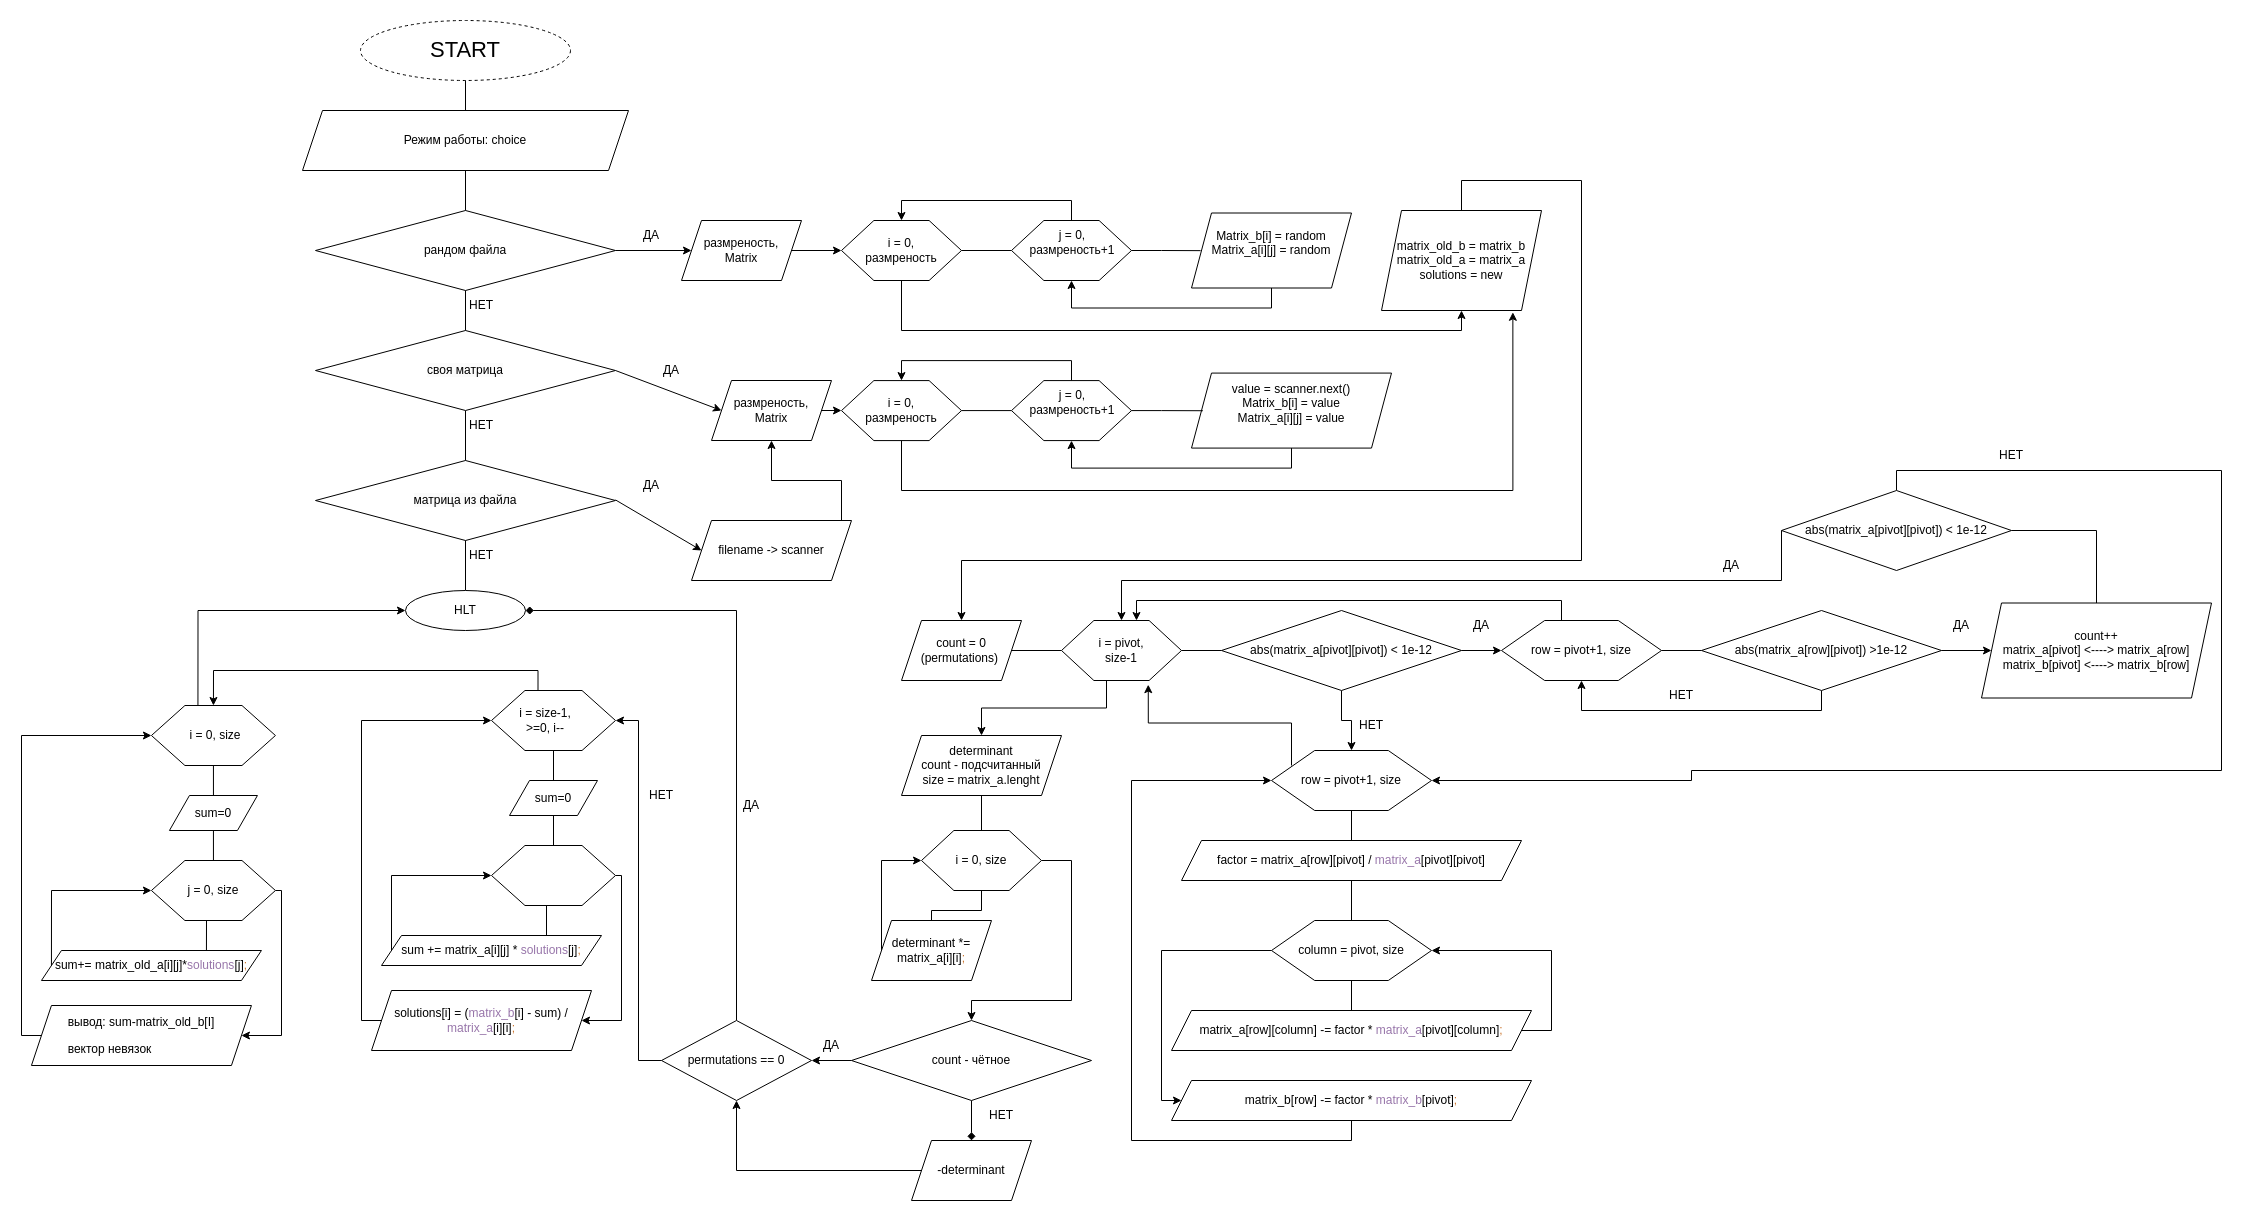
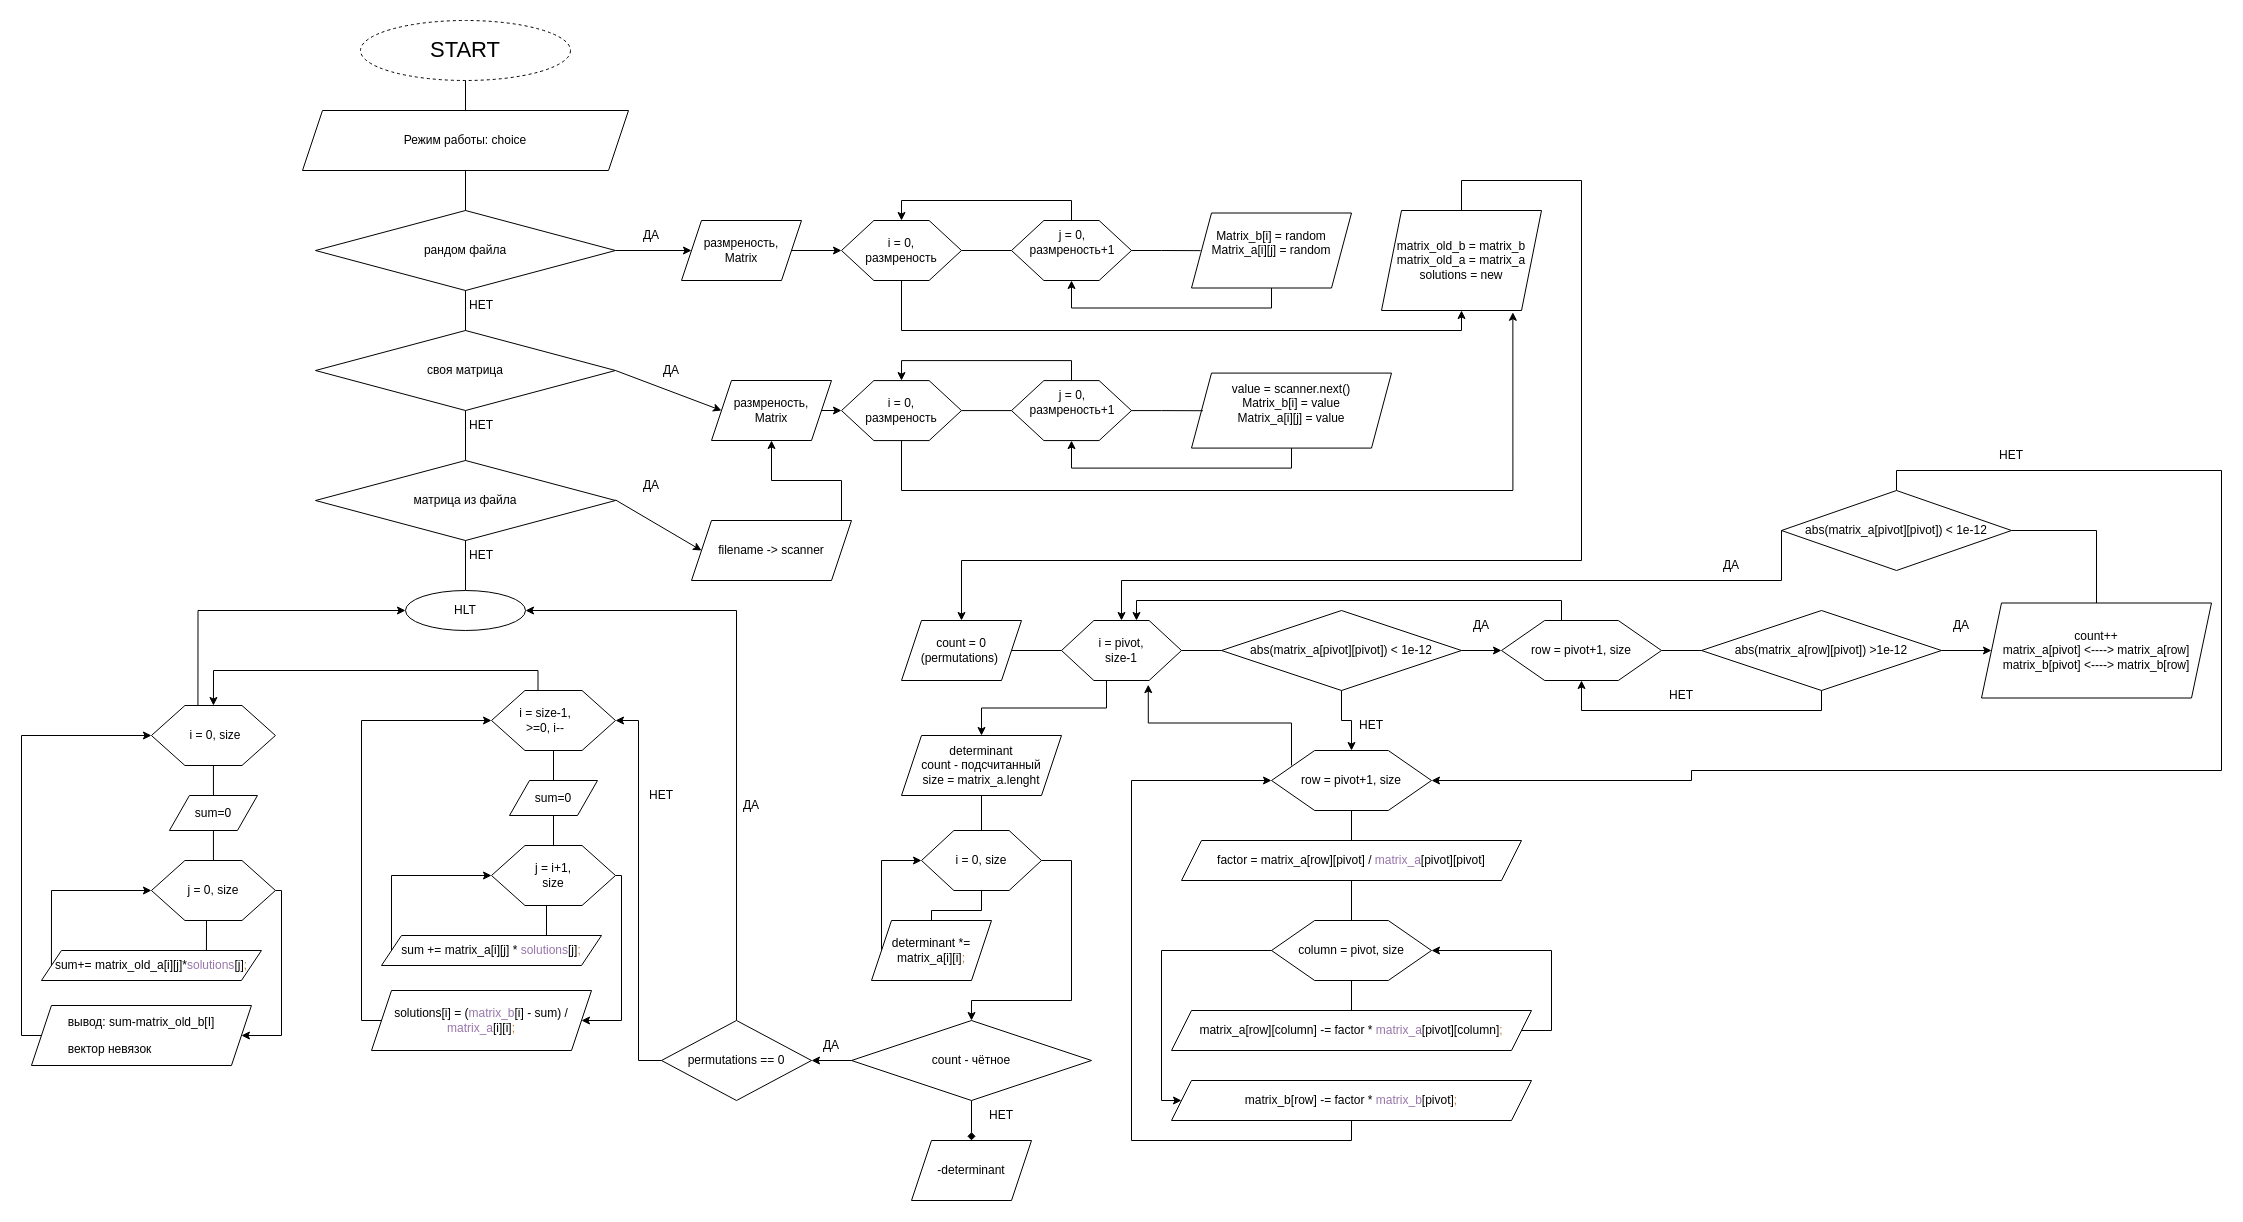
edge "permutations == 0" -> "HLT": arrowhead diamond -> classic
node "j = i+1, size": added
edge "-determinant" -> "permutations == 0": removed
